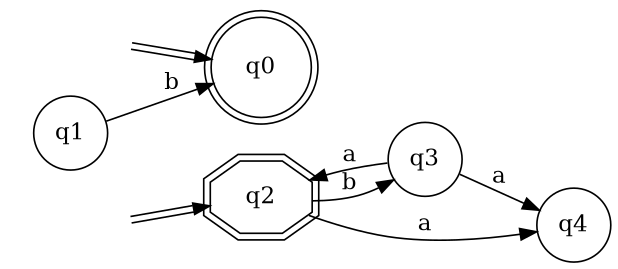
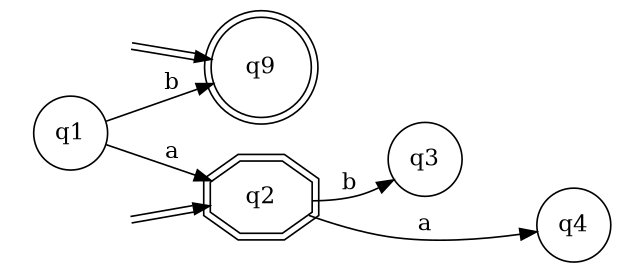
node "q0": label "q0" -> "q9"
edge "q3" -> "q2": now "q1" -> "q2"
edge "q3" -> "q4": removed, label "a"
